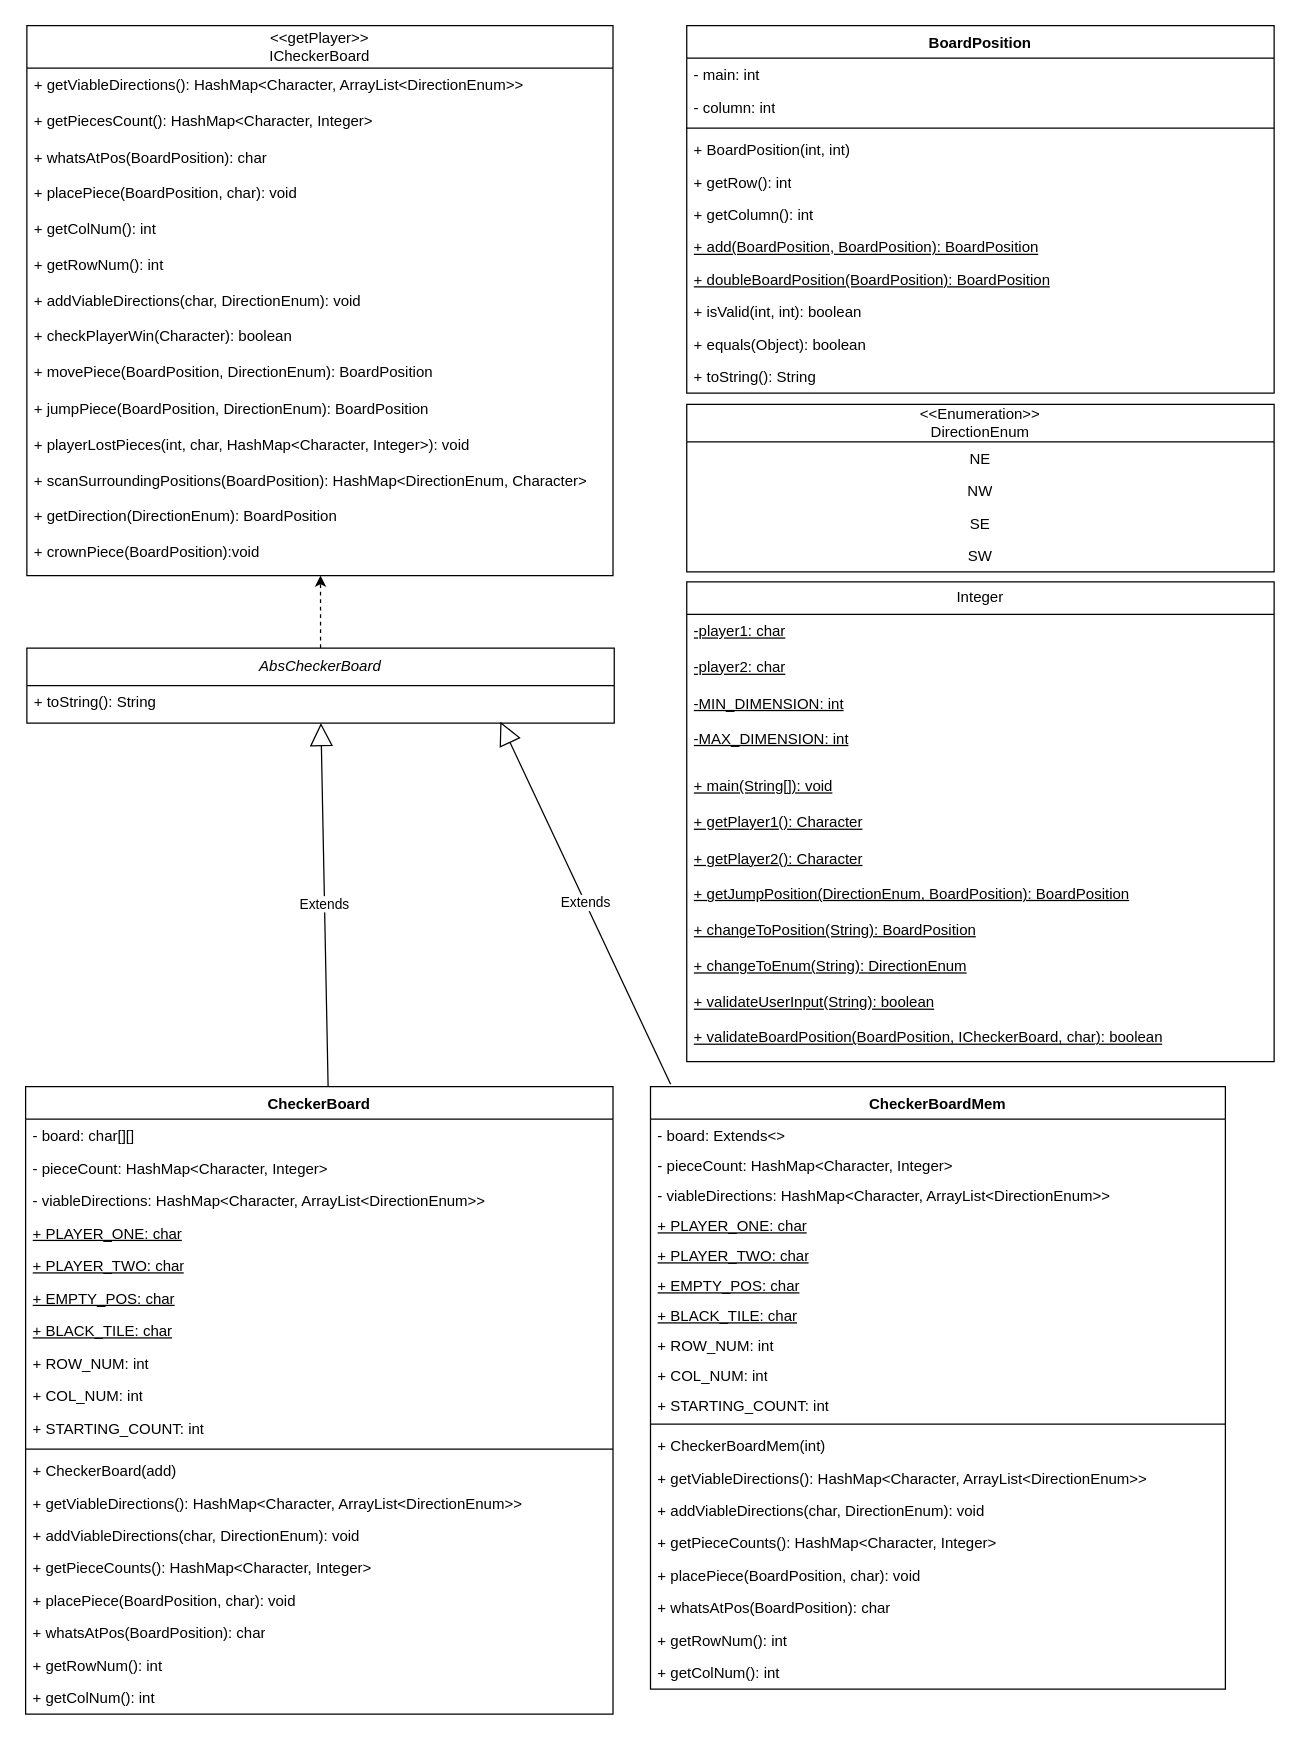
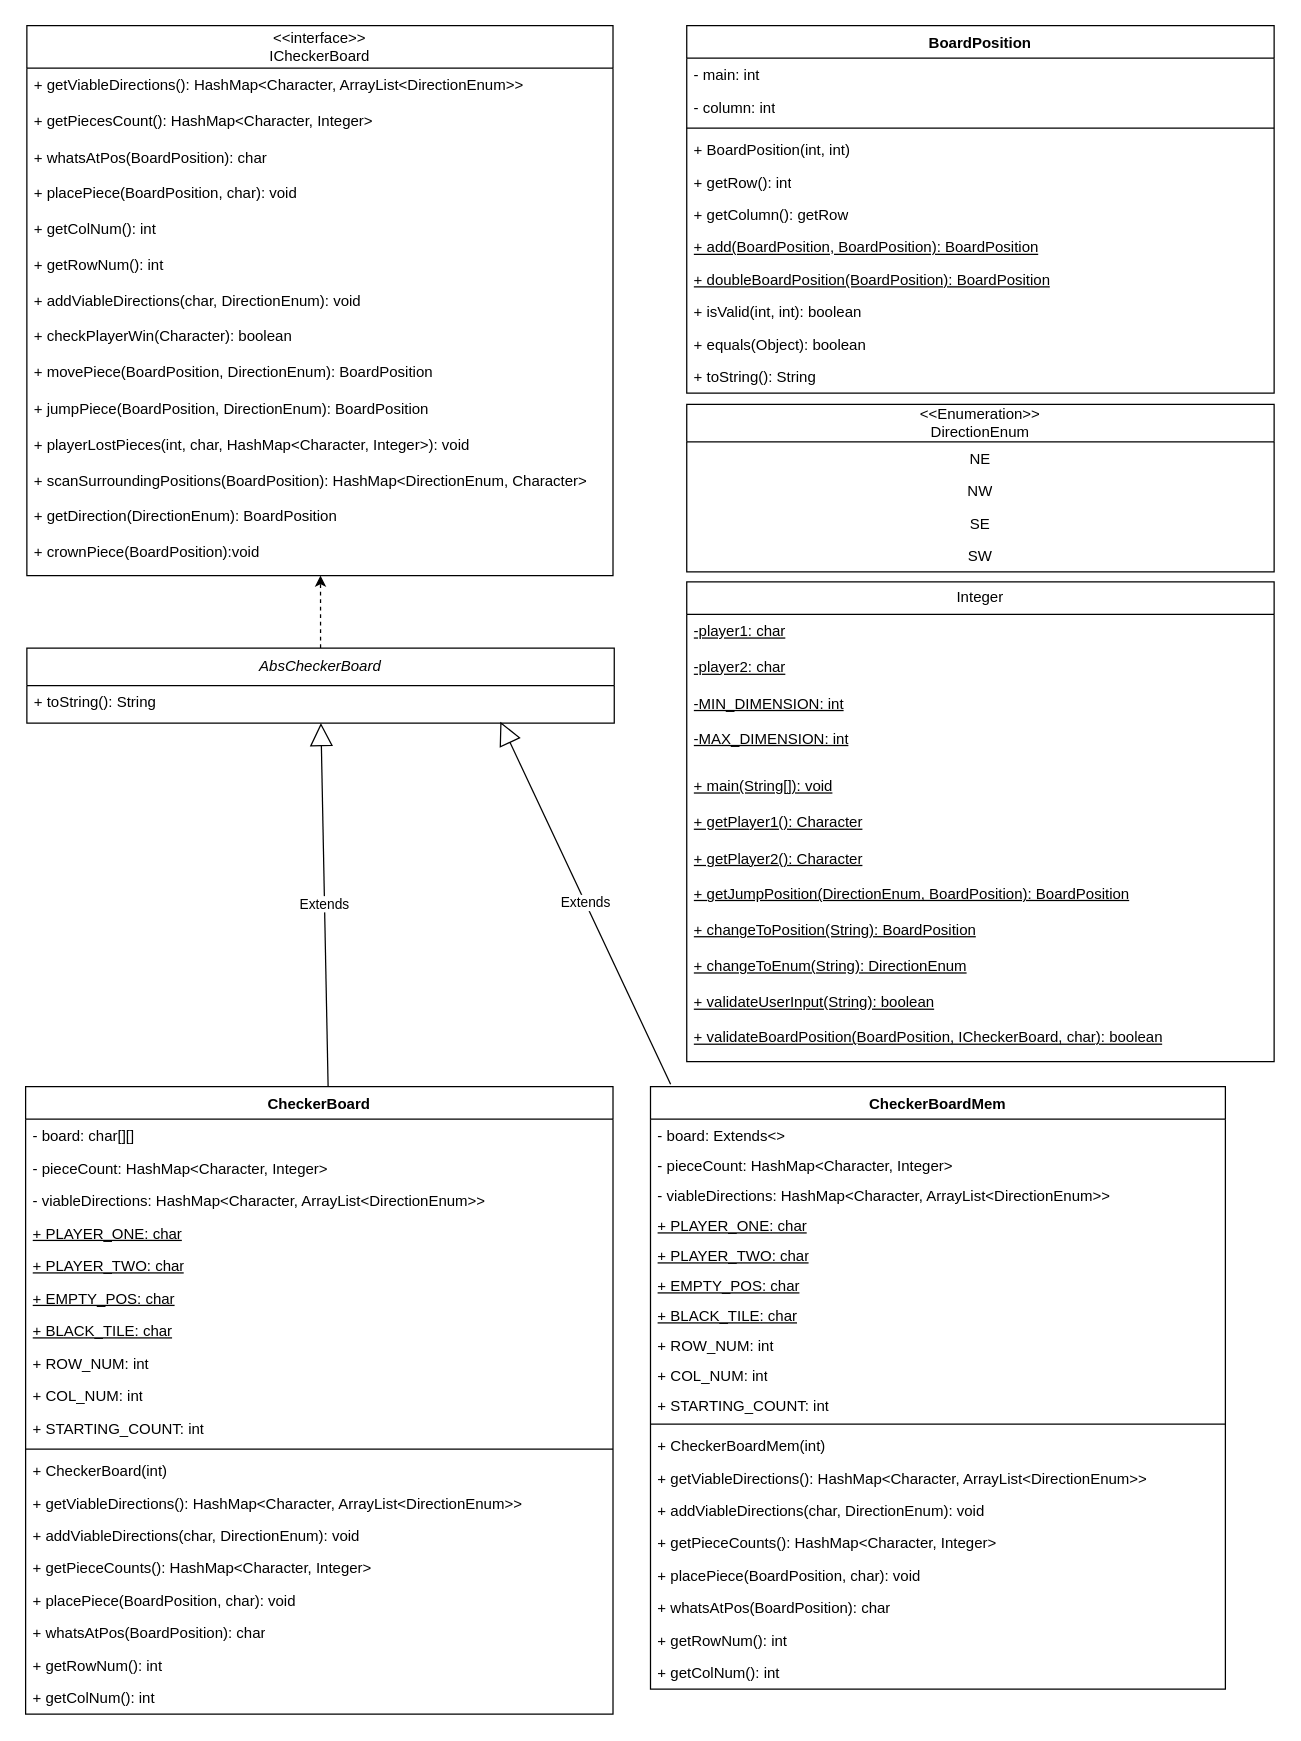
node "<<getPlayer>> ICheckerBoard": label "<<getPlayer>> ICheckerBoard" -> "<<interface>> ICheckerBoard"
node "+ getColumn(): int": label "+ getColumn(): int" -> "+ getColumn(): getRow"
node "+ CheckerBoard(add)": label "+ CheckerBoard(add)" -> "+ CheckerBoard(int)"
